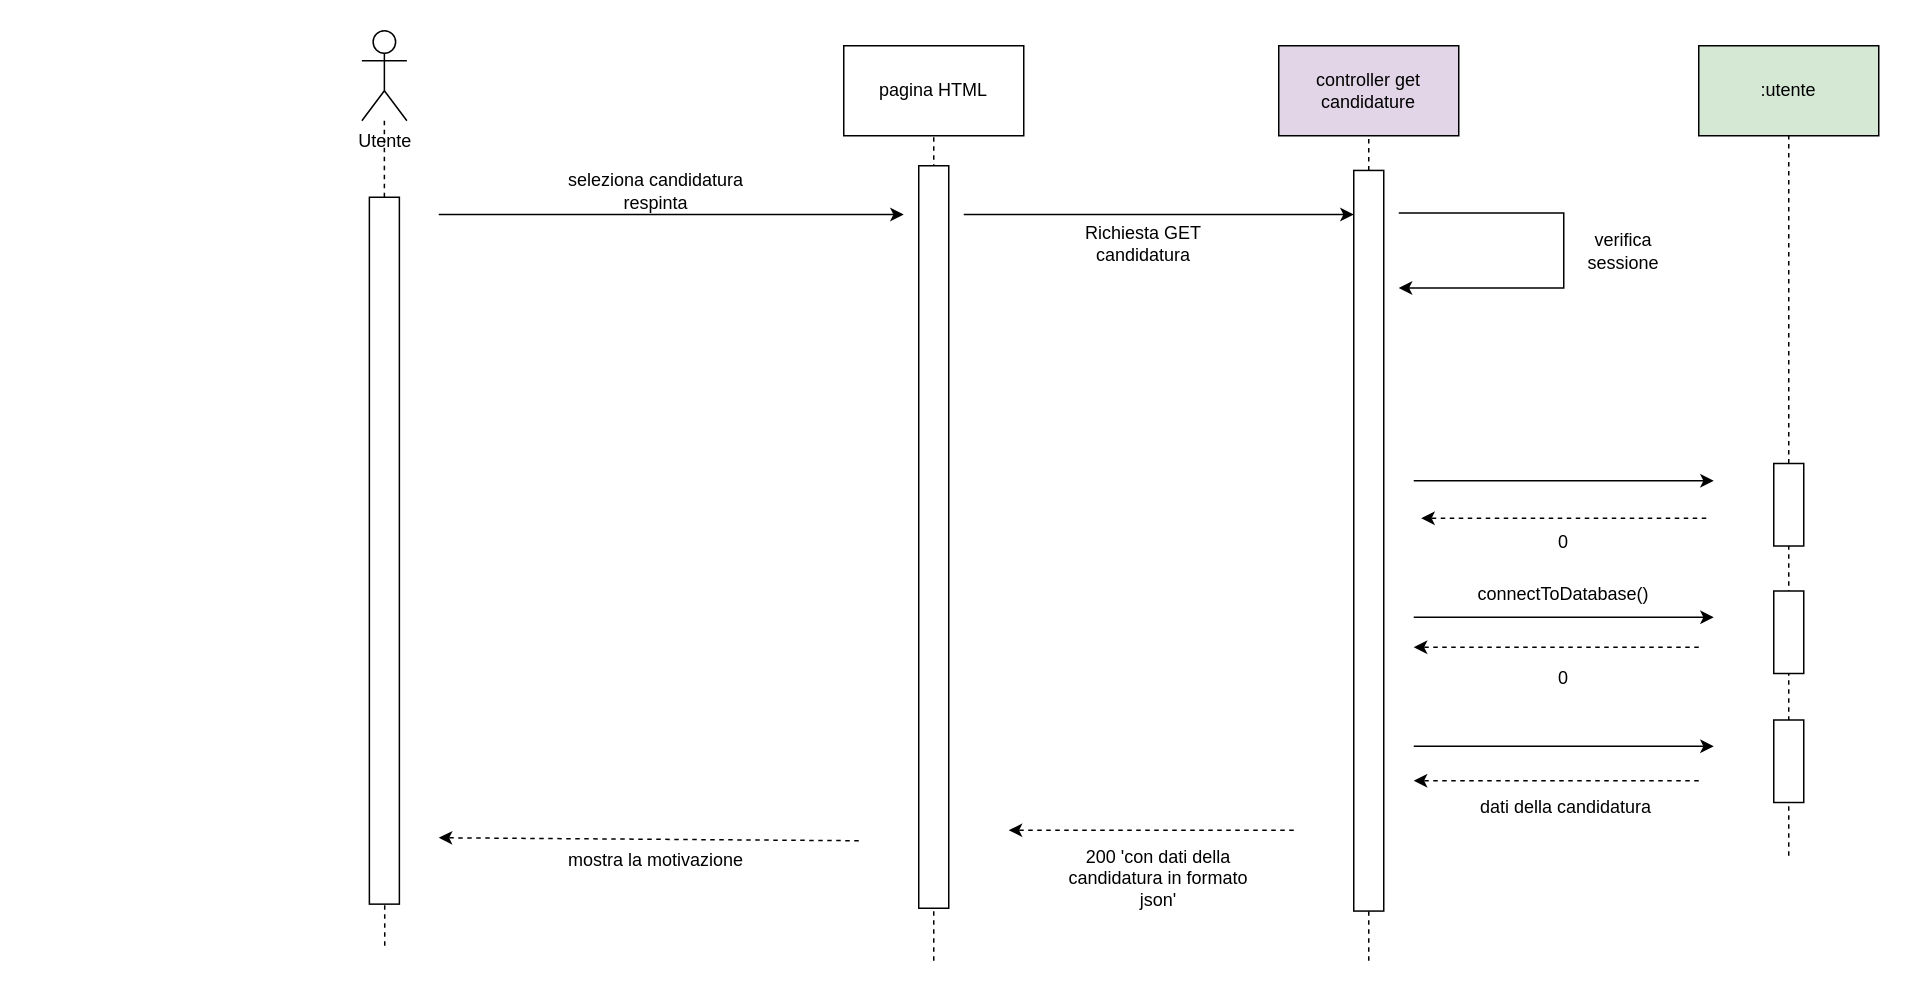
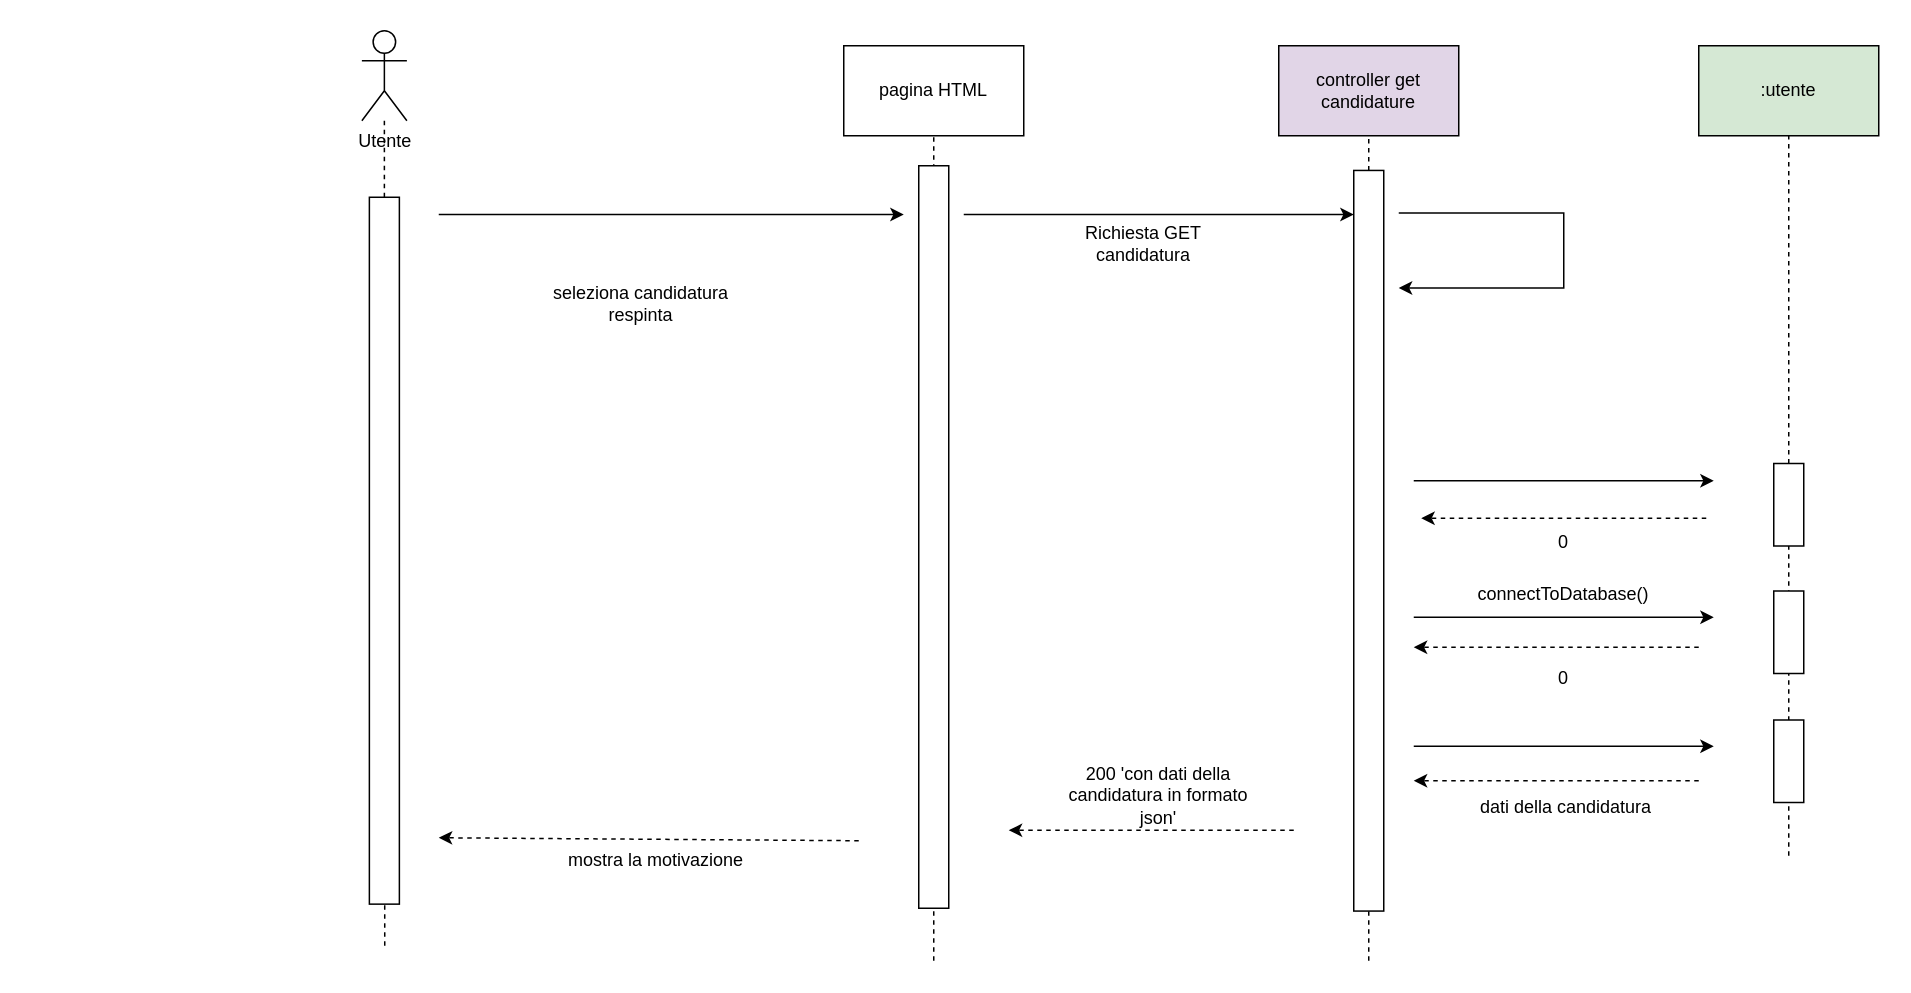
node "seleziona candidatura respinta": moved (656, 191) -> (641, 303)
node "verifica sessione": removed
node "200 'con dati della candidatura in formato json'": moved (1159, 878) -> (1159, 796)
